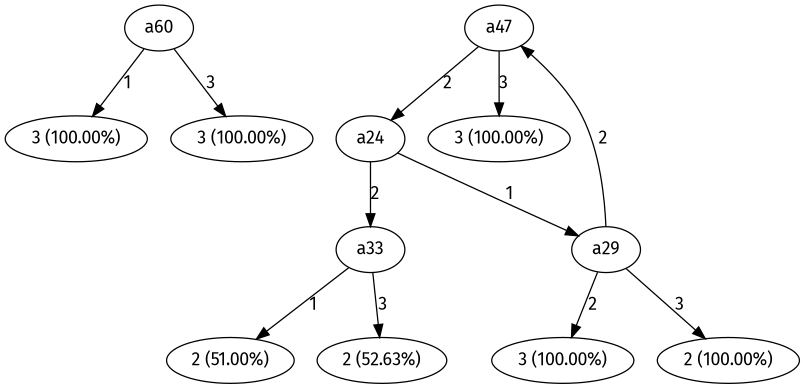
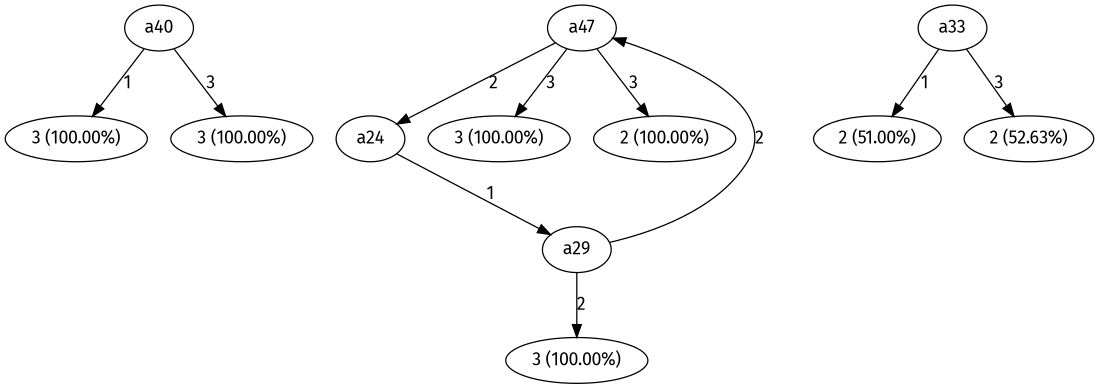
node "a60": label "a60" -> "a40"
edge "a24" -> "a33": removed, label "2"
edge "a29" -> "2 (100.00%)": now "a47" -> "2 (100.00%)"
